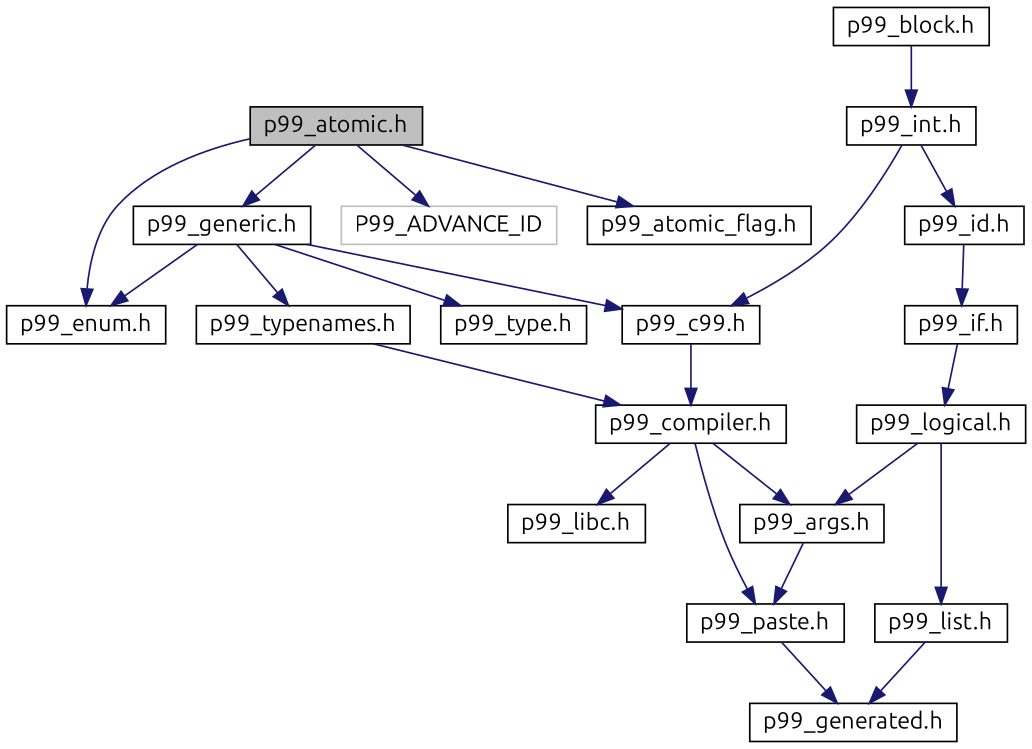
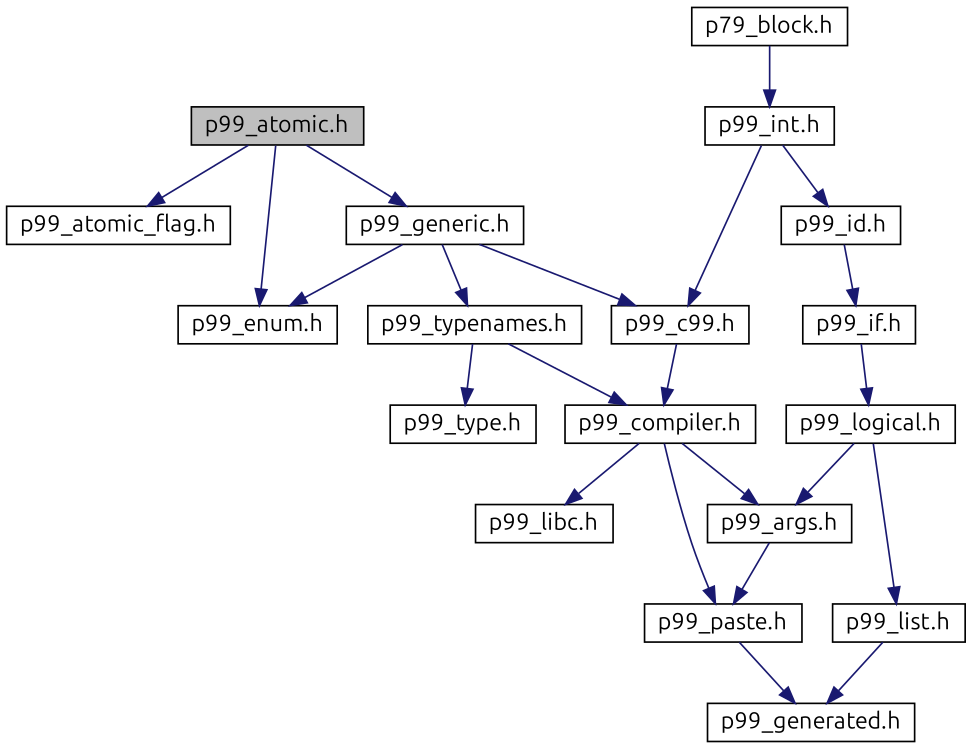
node "p99_block.h": label "p99_block.h" -> "p79_block.h"
node "P99_ADVANCE_ID": removed
edge "p99_generic.h" -> "p99_type.h": now "p99_typenames.h" -> "p99_type.h"
